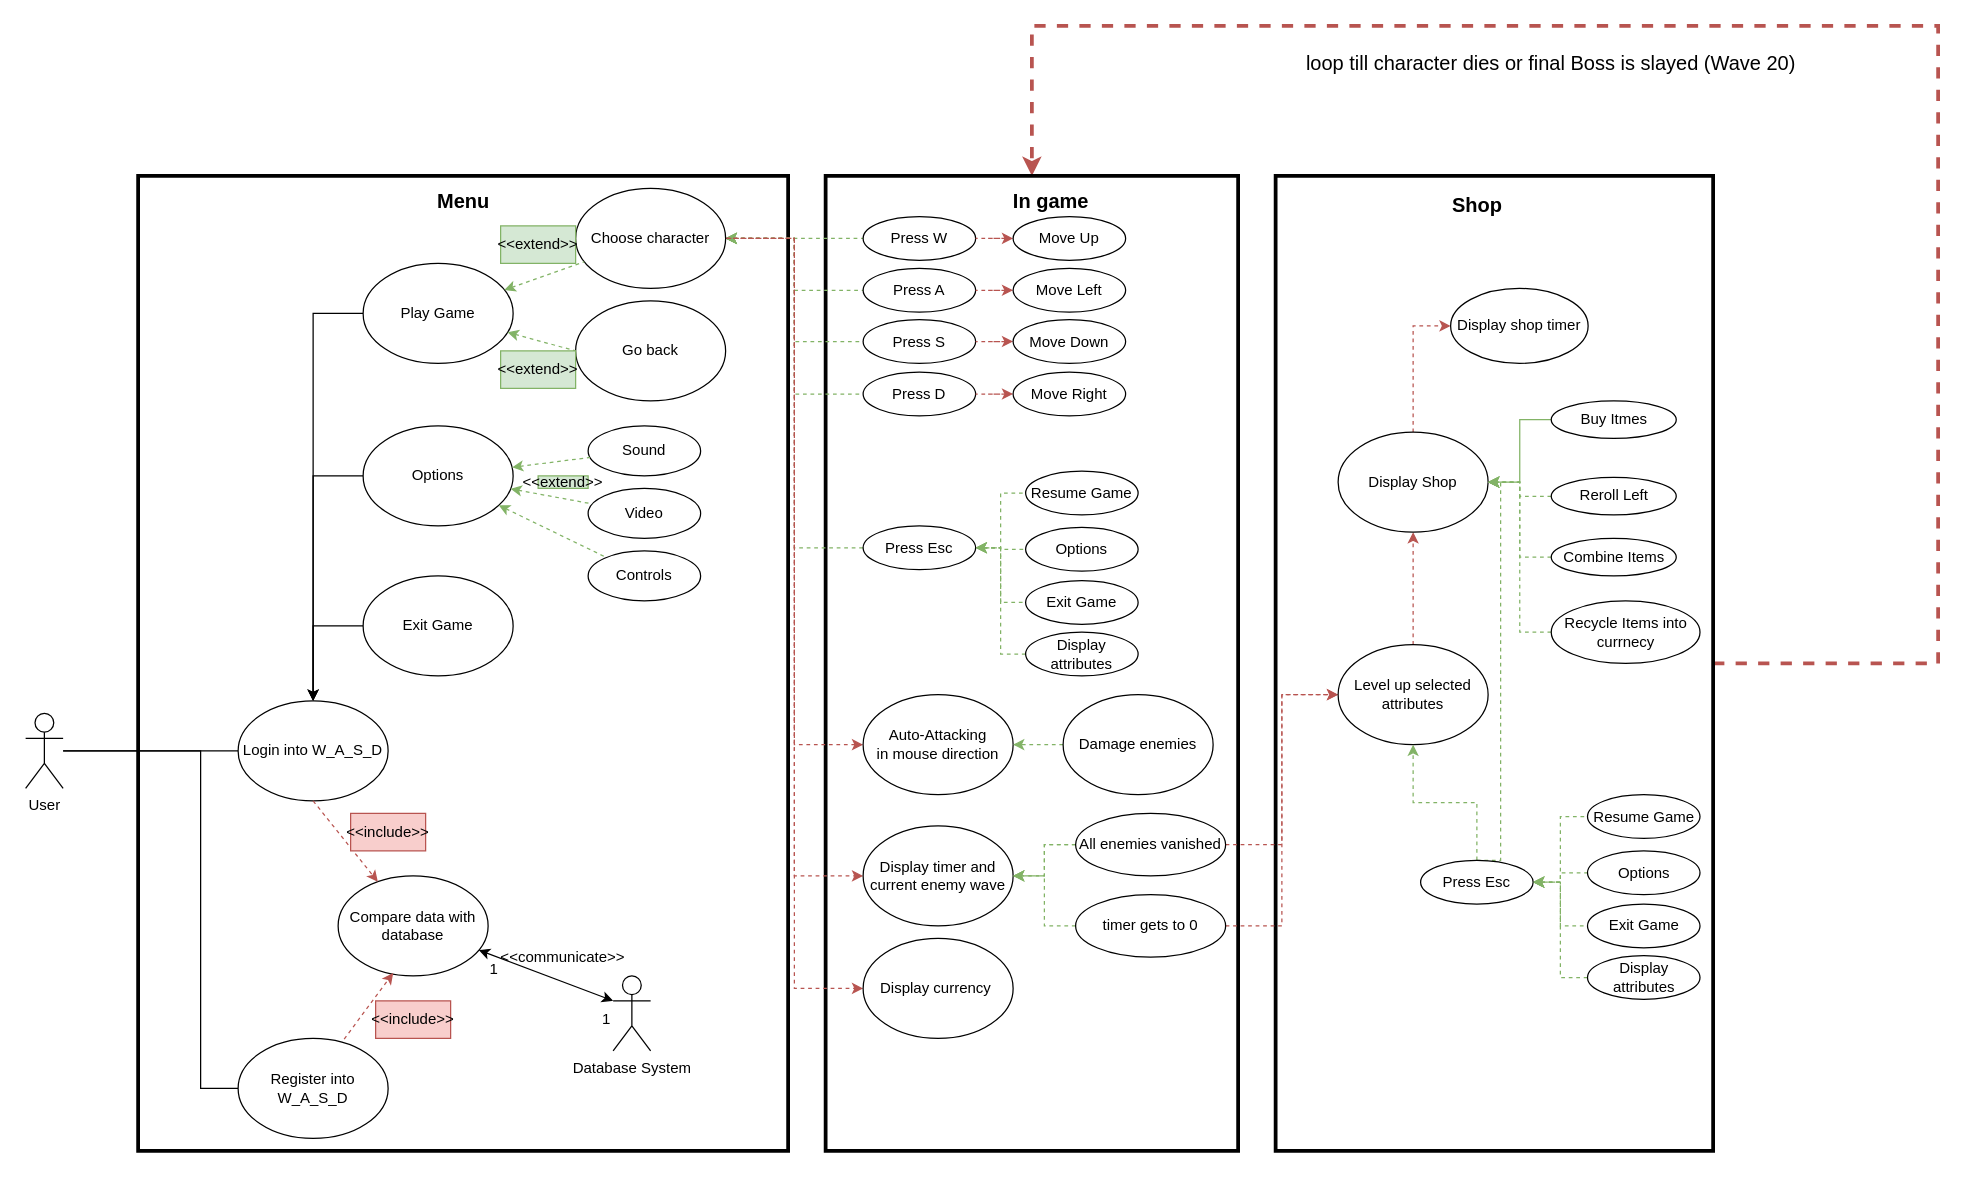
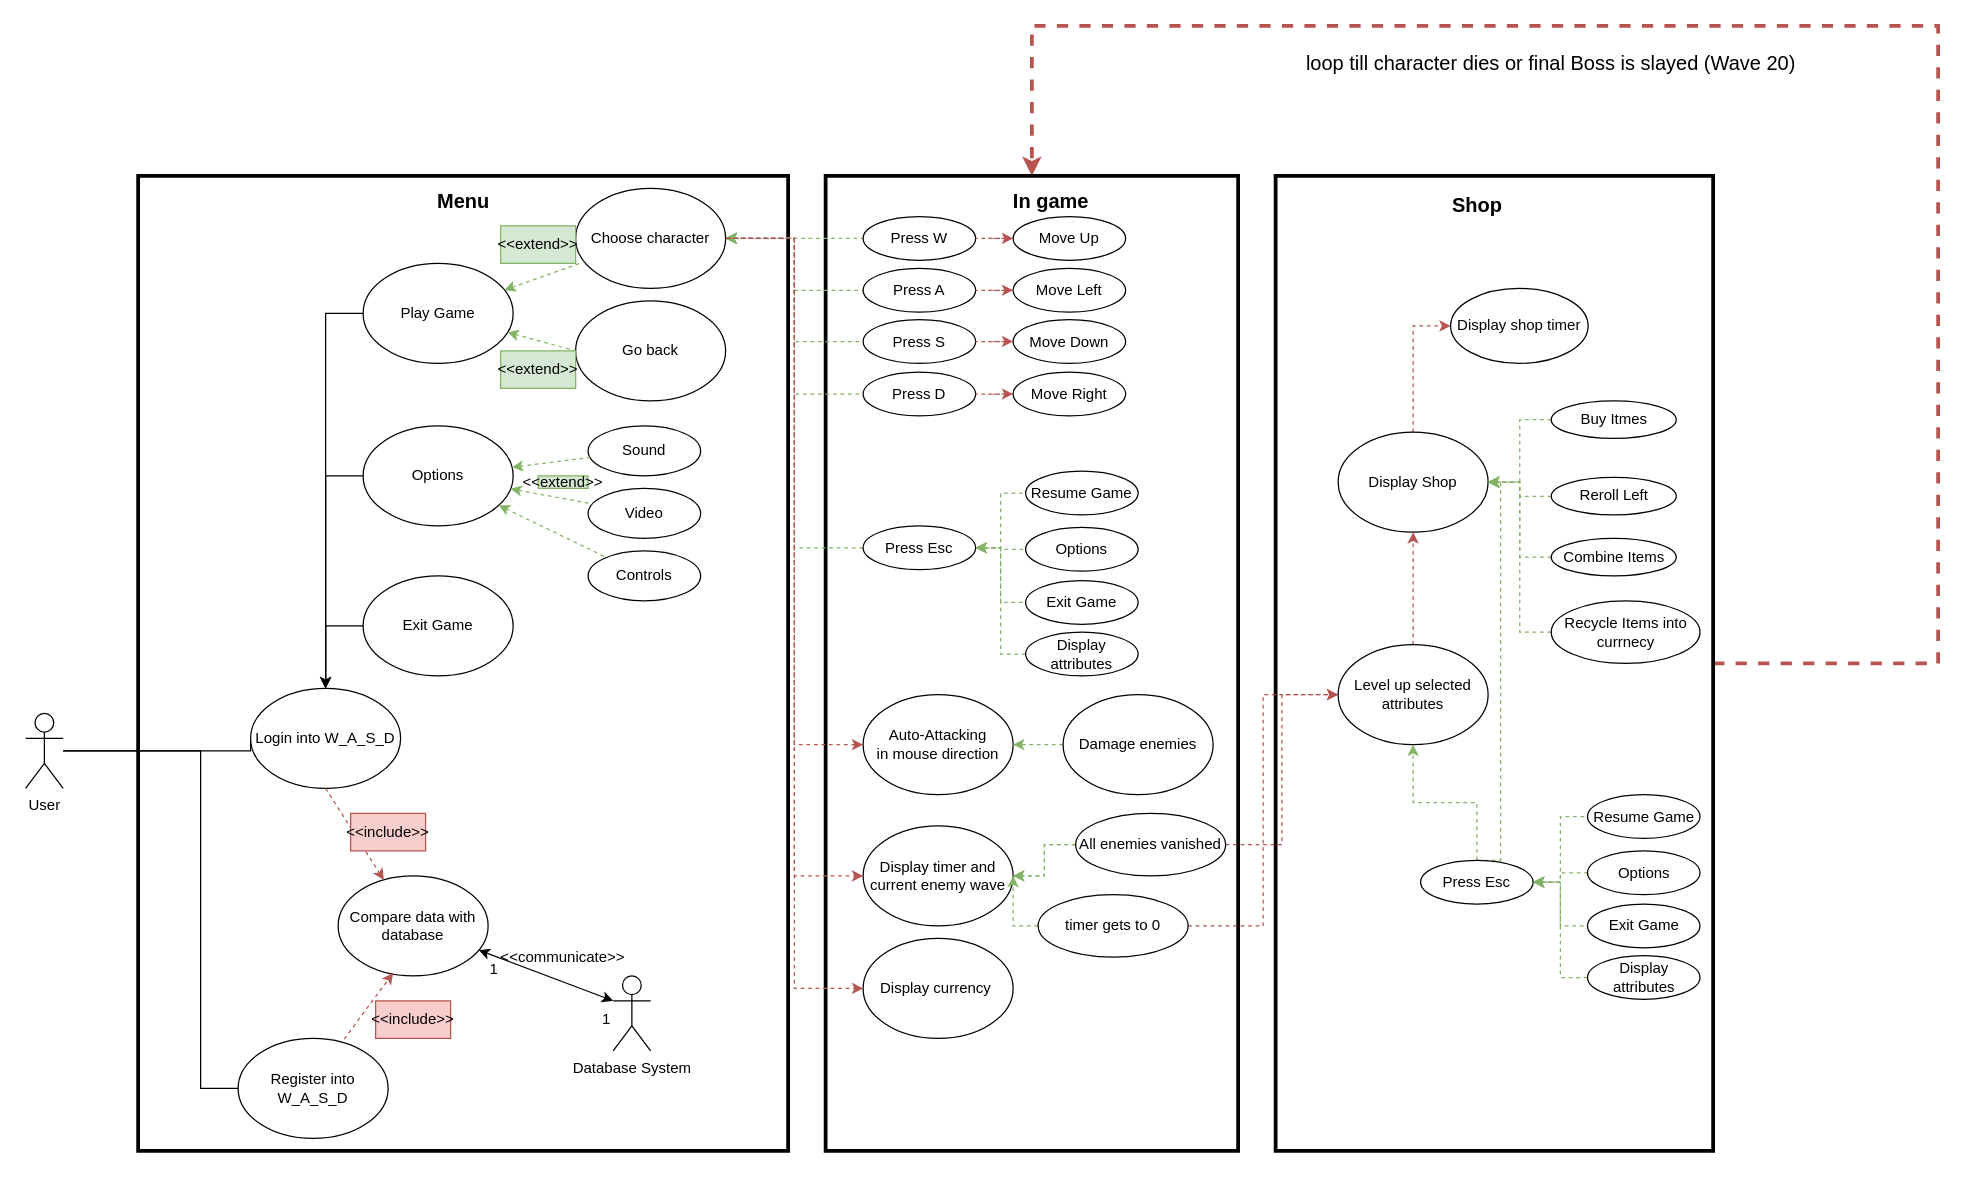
edge "Buy Itmes" -> "Display Shop": style solid -> dashed
node "Login into W_A_S_D": moved (313, 751) -> (326, 738)
node "timer gets to 0": moved (1151, 926) -> (1113, 926)
